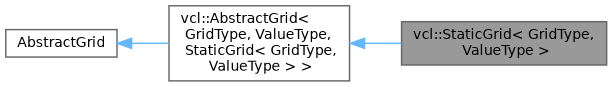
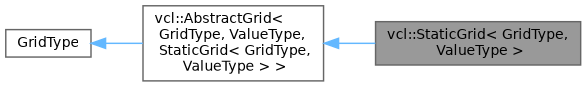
node "AbstractGrid": label "AbstractGrid" -> "GridType"
